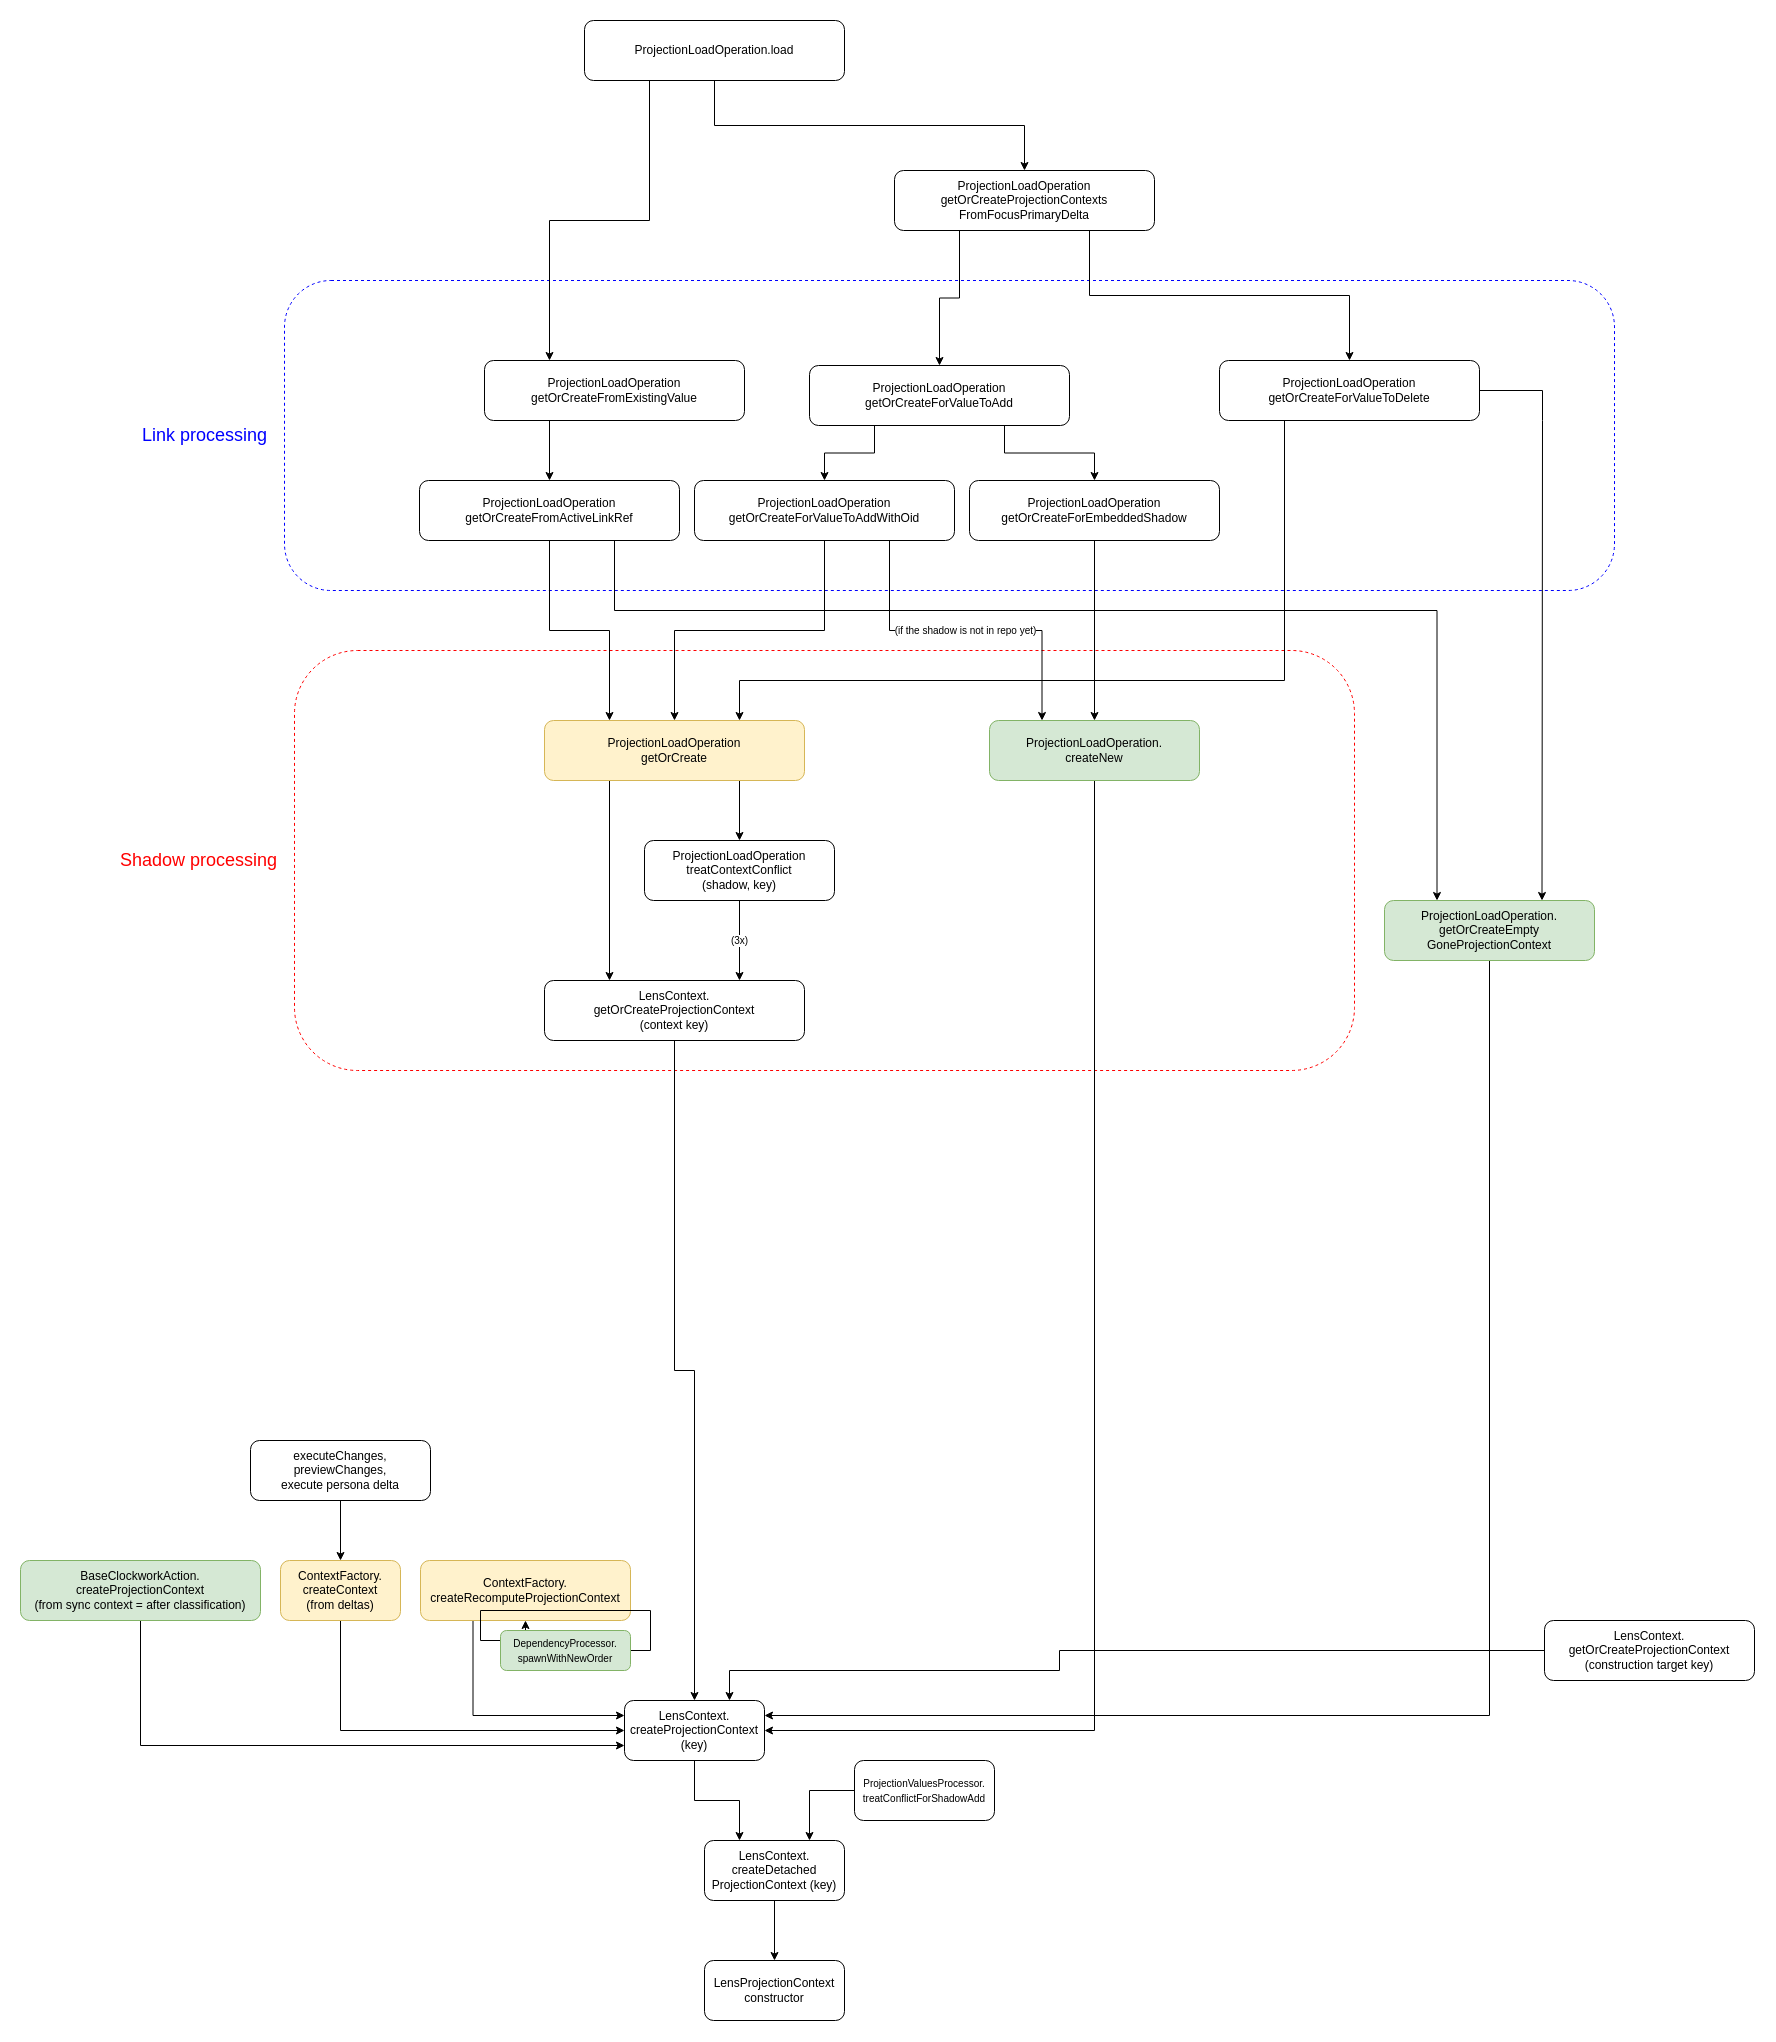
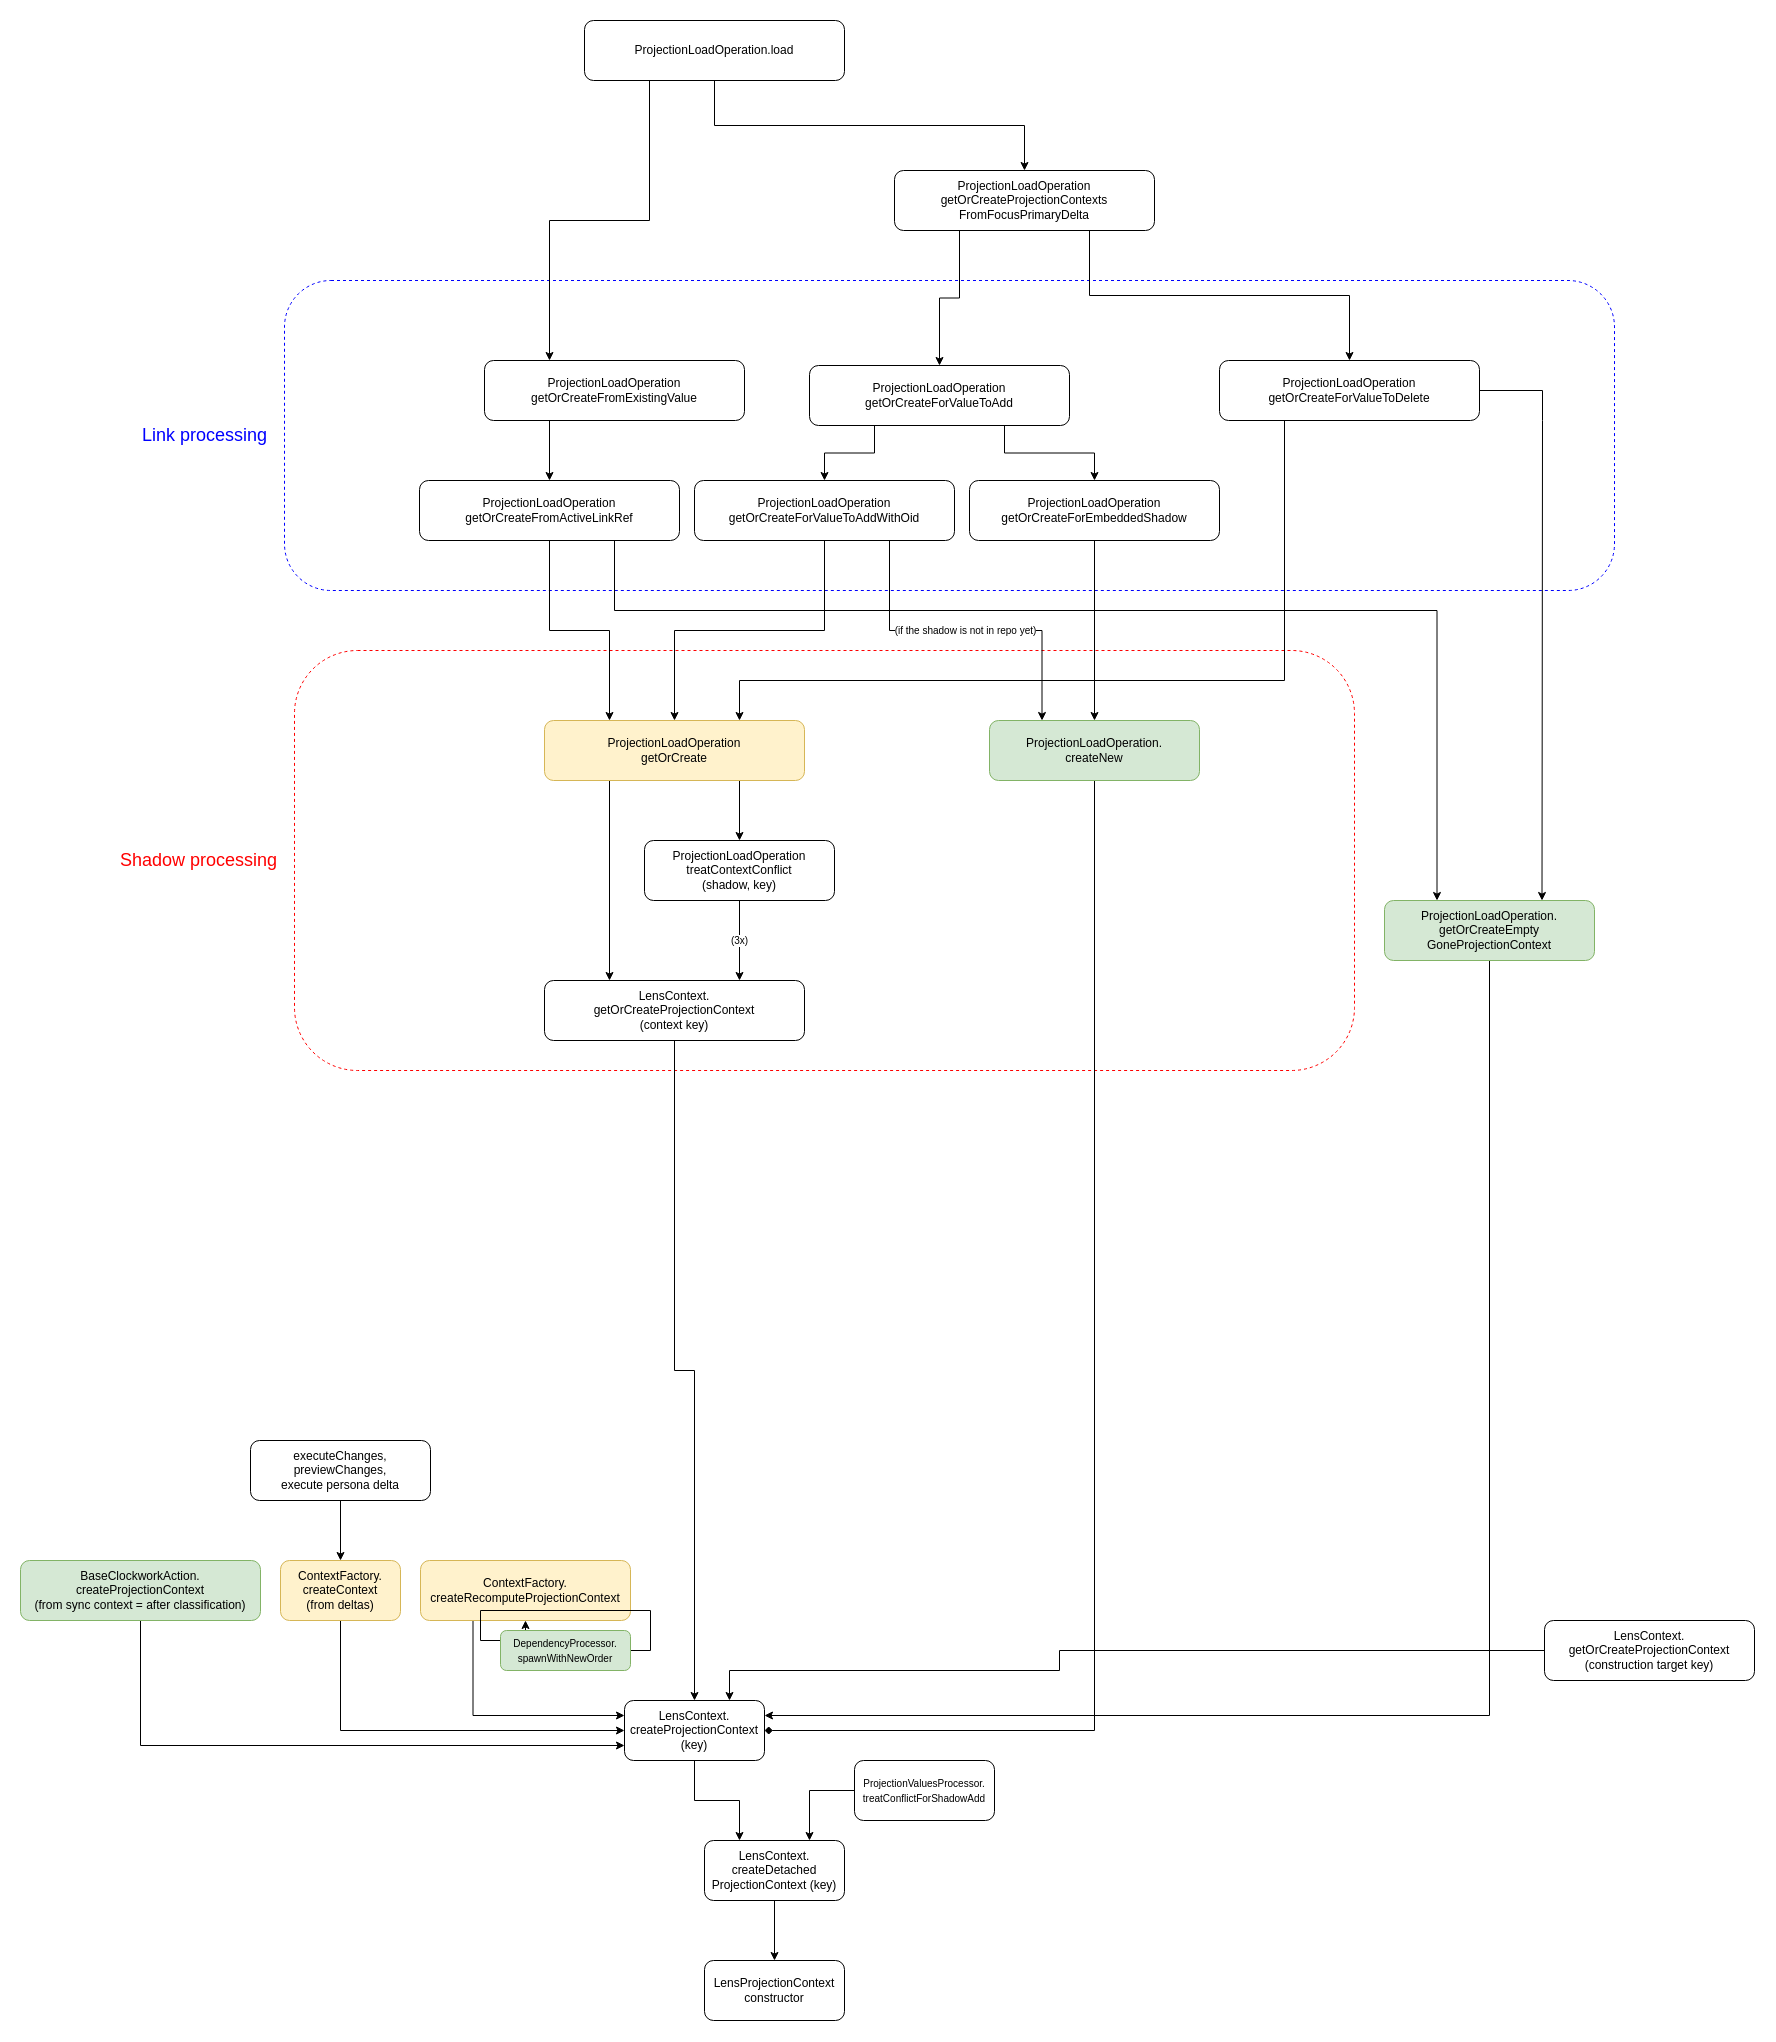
edge "ProjectionLoadOperation. createNew" -> "LensContext. createProjectionContext (key)": arrowhead classic -> diamond
